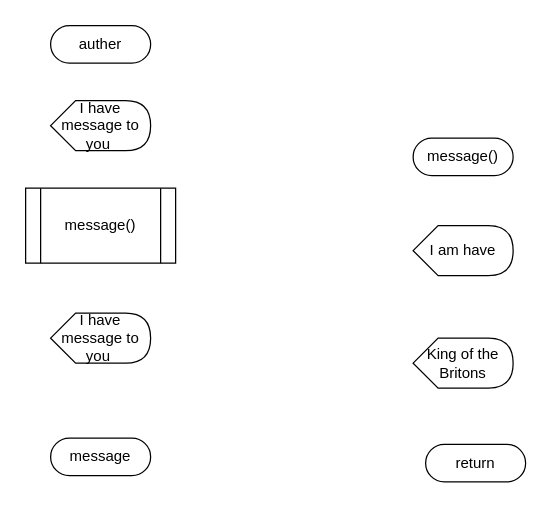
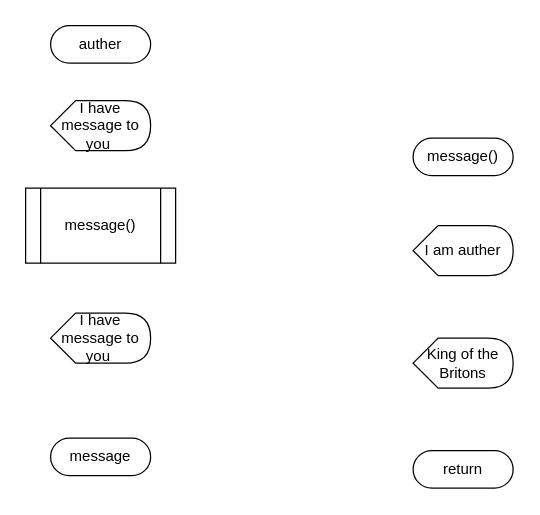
node "I am have": label "I am have" -> "I am auther"
node "return": moved (476, 463) -> (463, 469)
